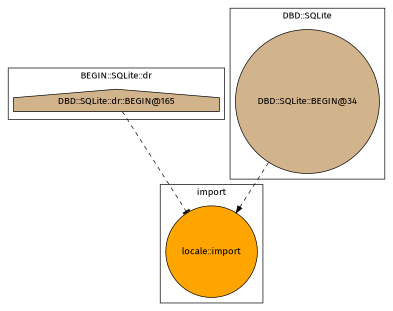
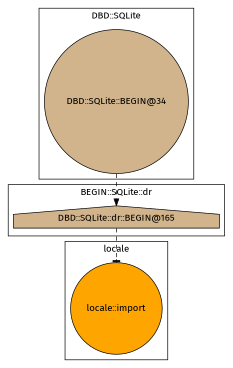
edge "DBD::SQLite::BEGIN@34" -> "locale::import": now "DBD::SQLite::BEGIN@34" -> "DBD::SQLite::dr::BEGIN@165"
cluster "import": label "import" -> "locale"
